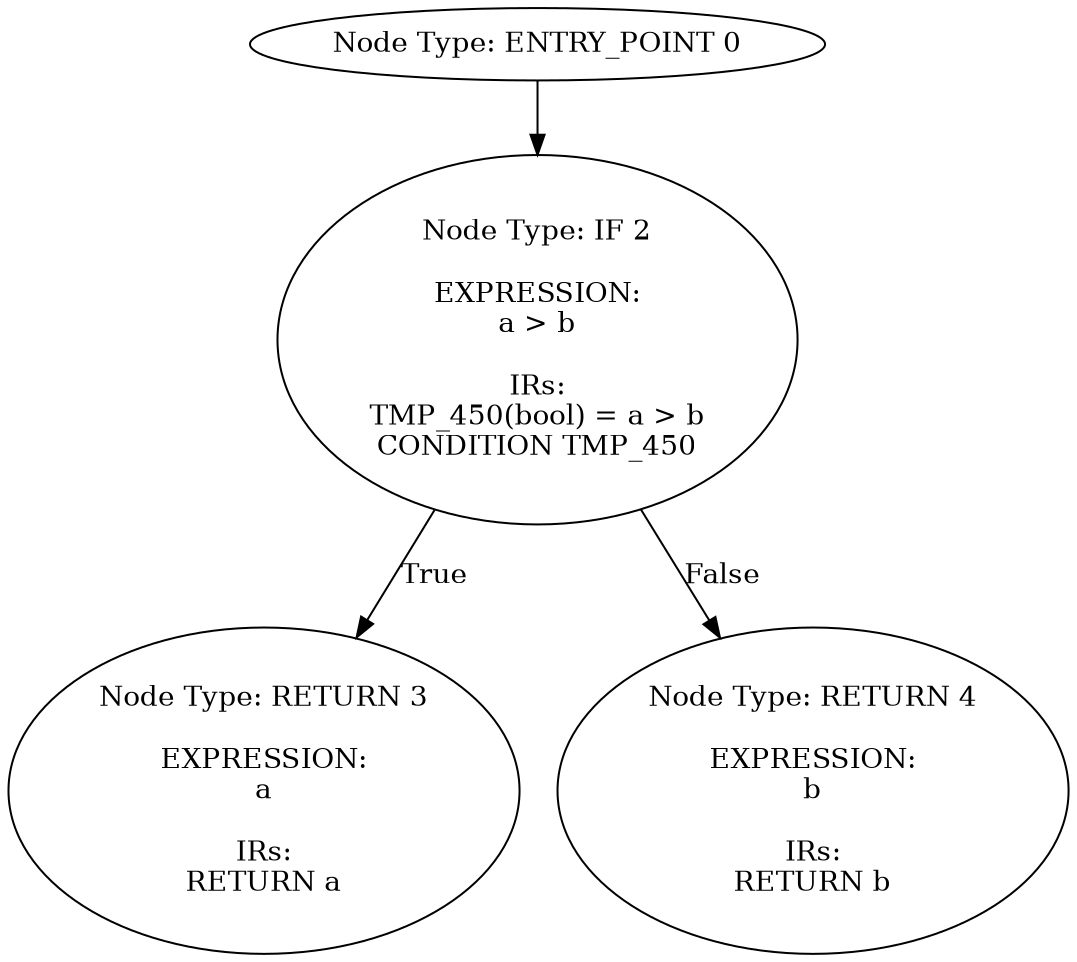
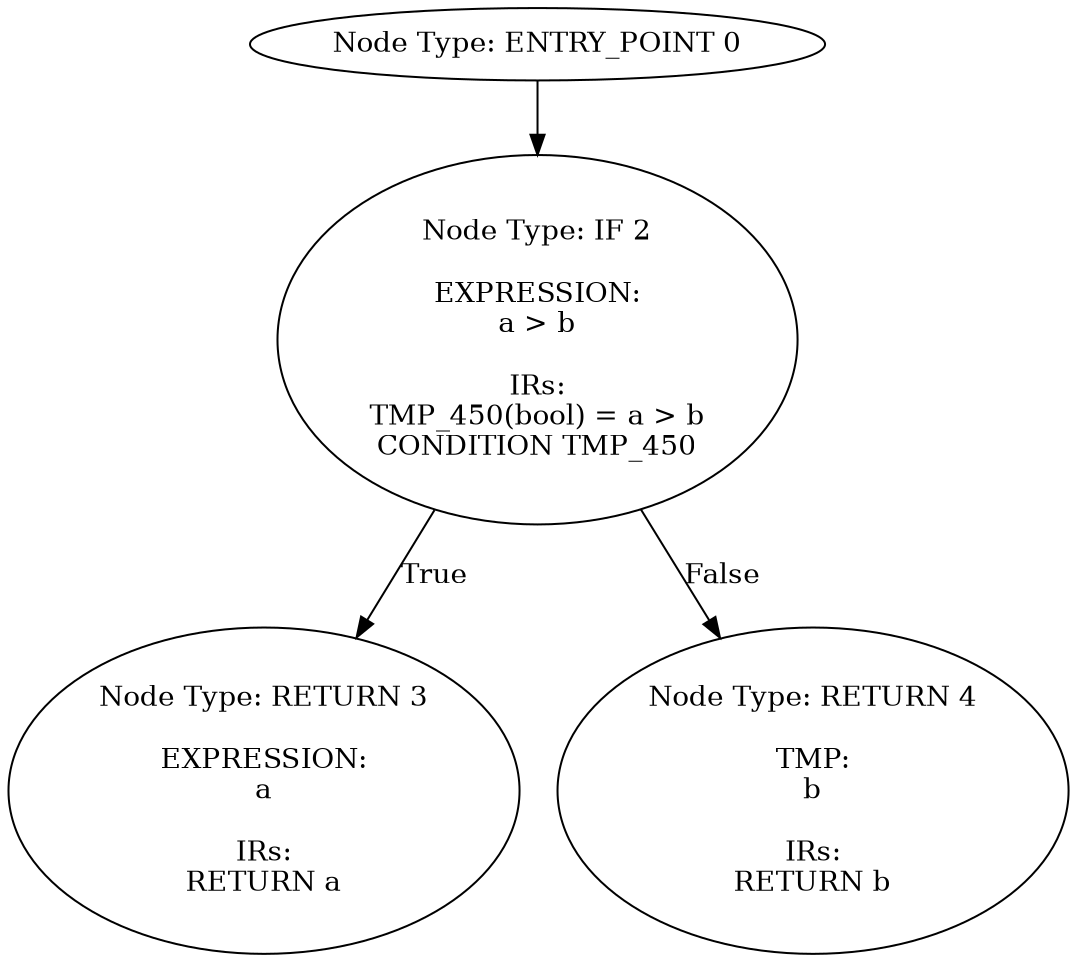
node "Node Type: RETURN 4 EXPRESSION: b IRs: RETURN b": label "Node Type: RETURN 4 EXPRESSION: b IRs: RETURN b" -> "Node Type: RETURN 4 TMP: b IRs: RETURN b"
